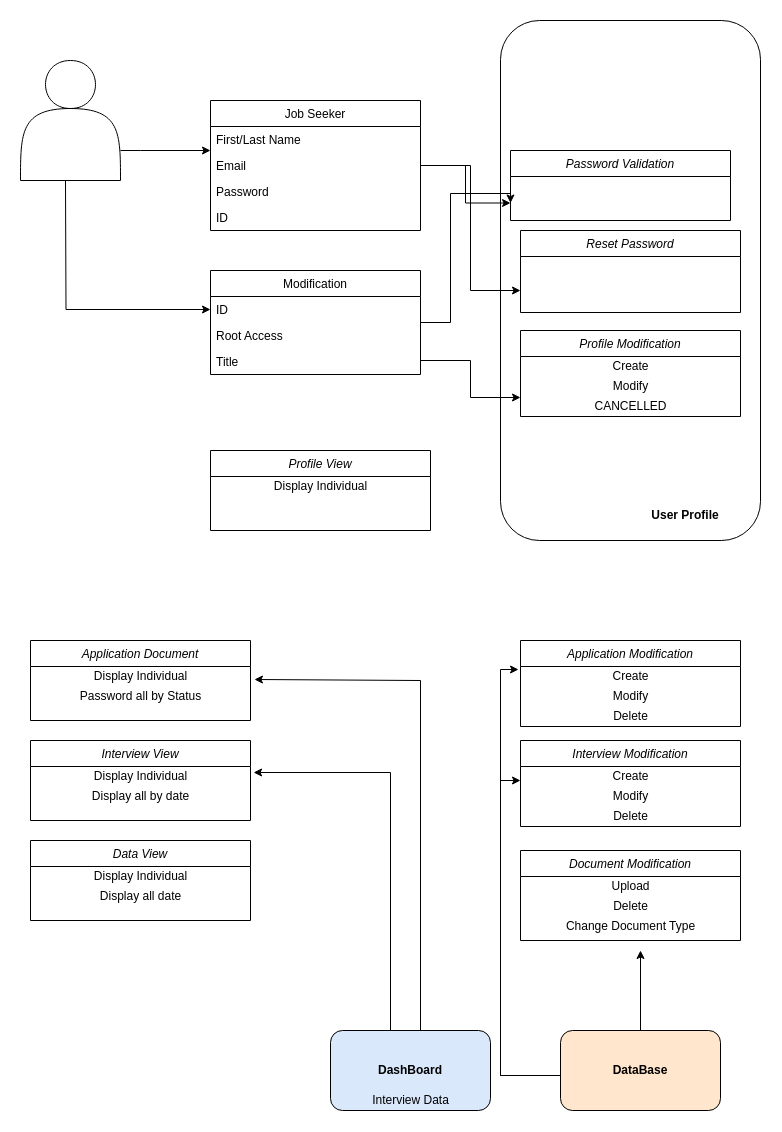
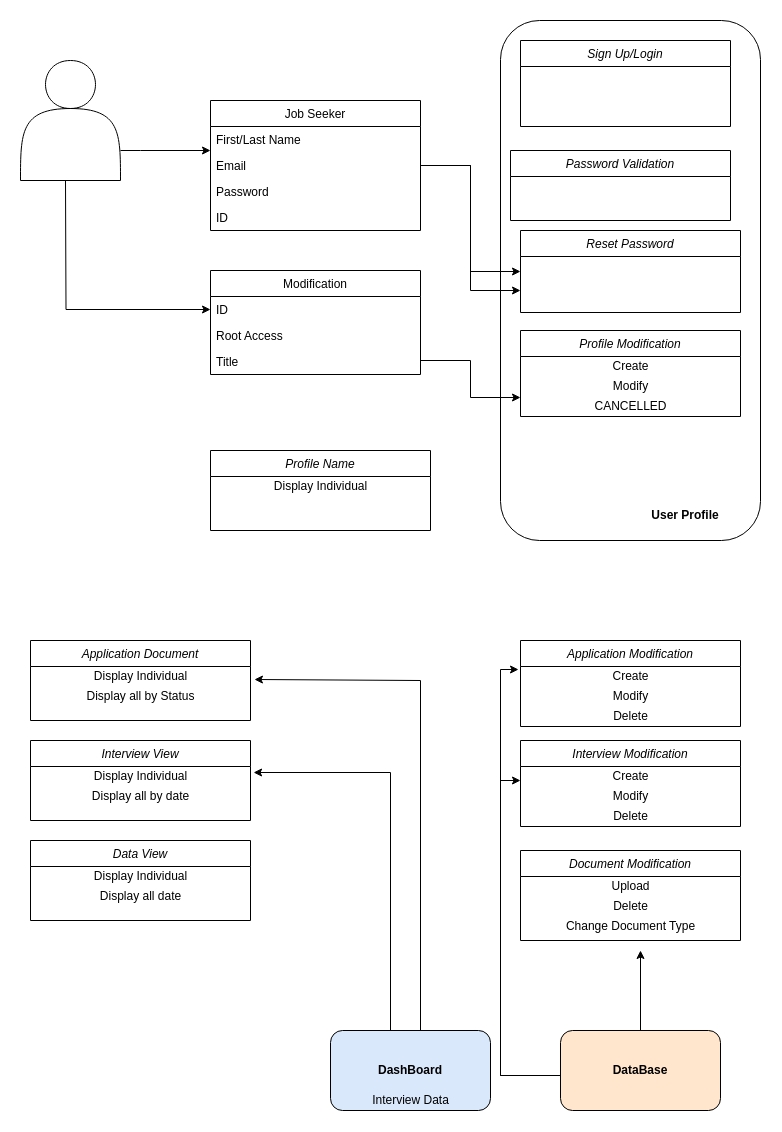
node "Sign Up/Login": added
edge "Job Seeker" -> "Password Validation": now "Job Seeker" -> "Reset Password"
edge "Modification" -> "Password Validation": removed
node "Profile View": label "Profile View" -> "Profile Name"
node "Password all by Status": label "Password all by Status" -> "Display all by Status"
